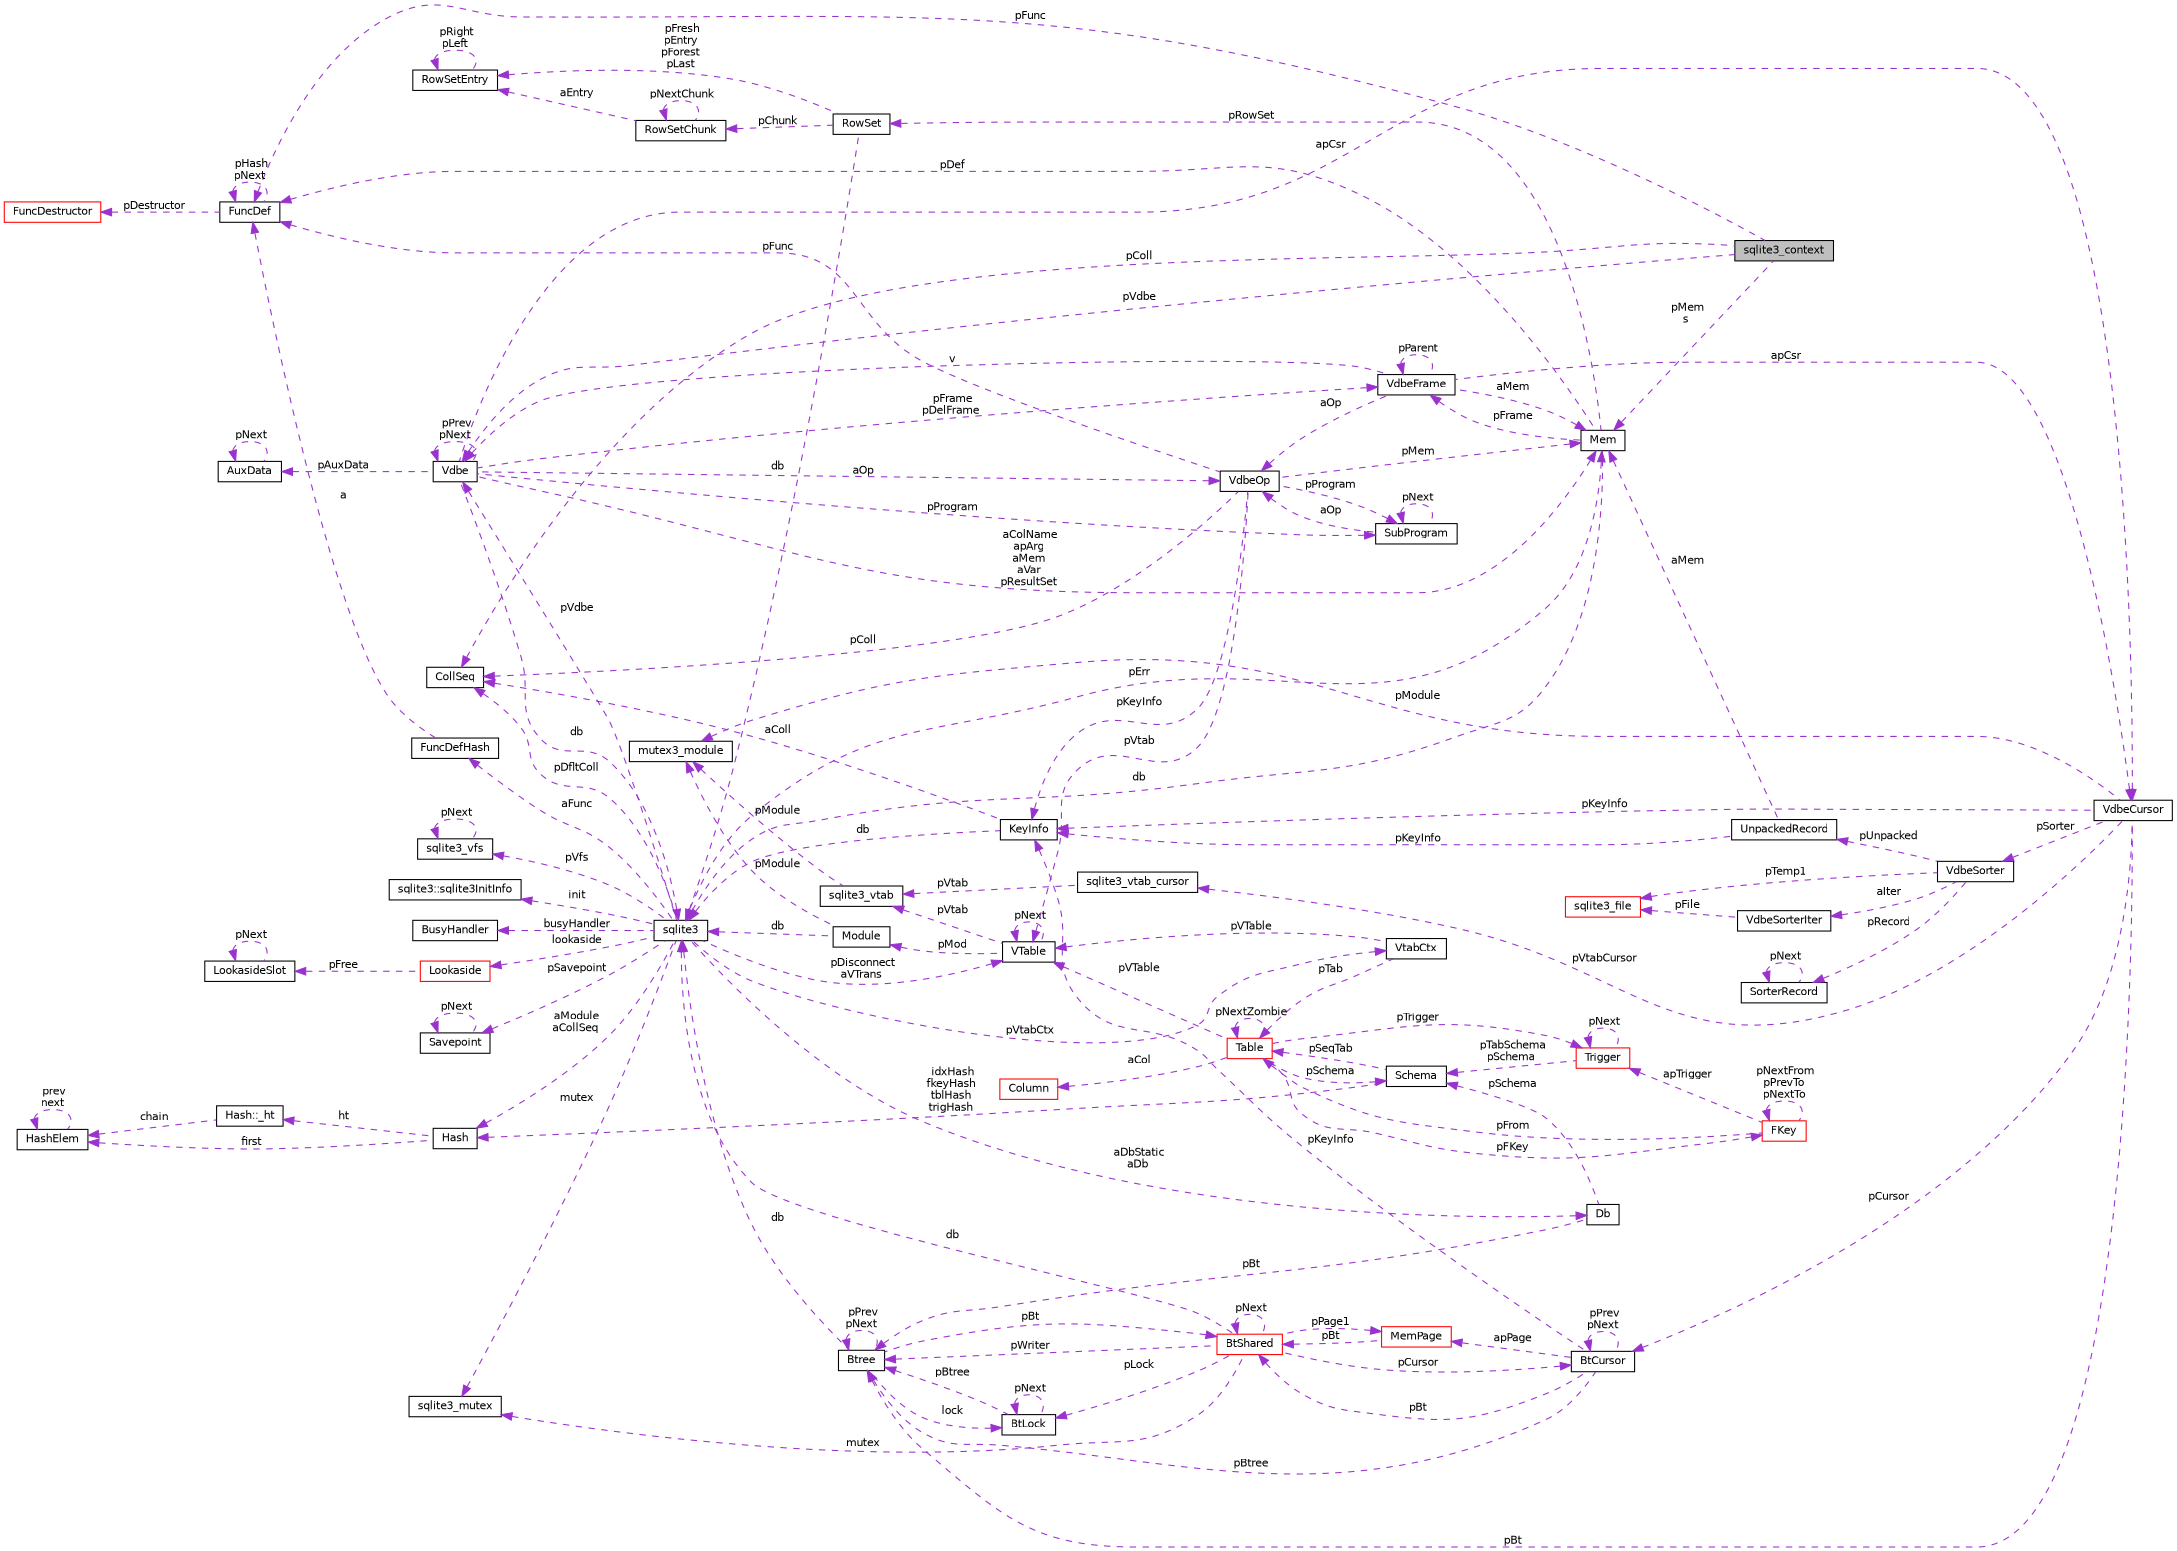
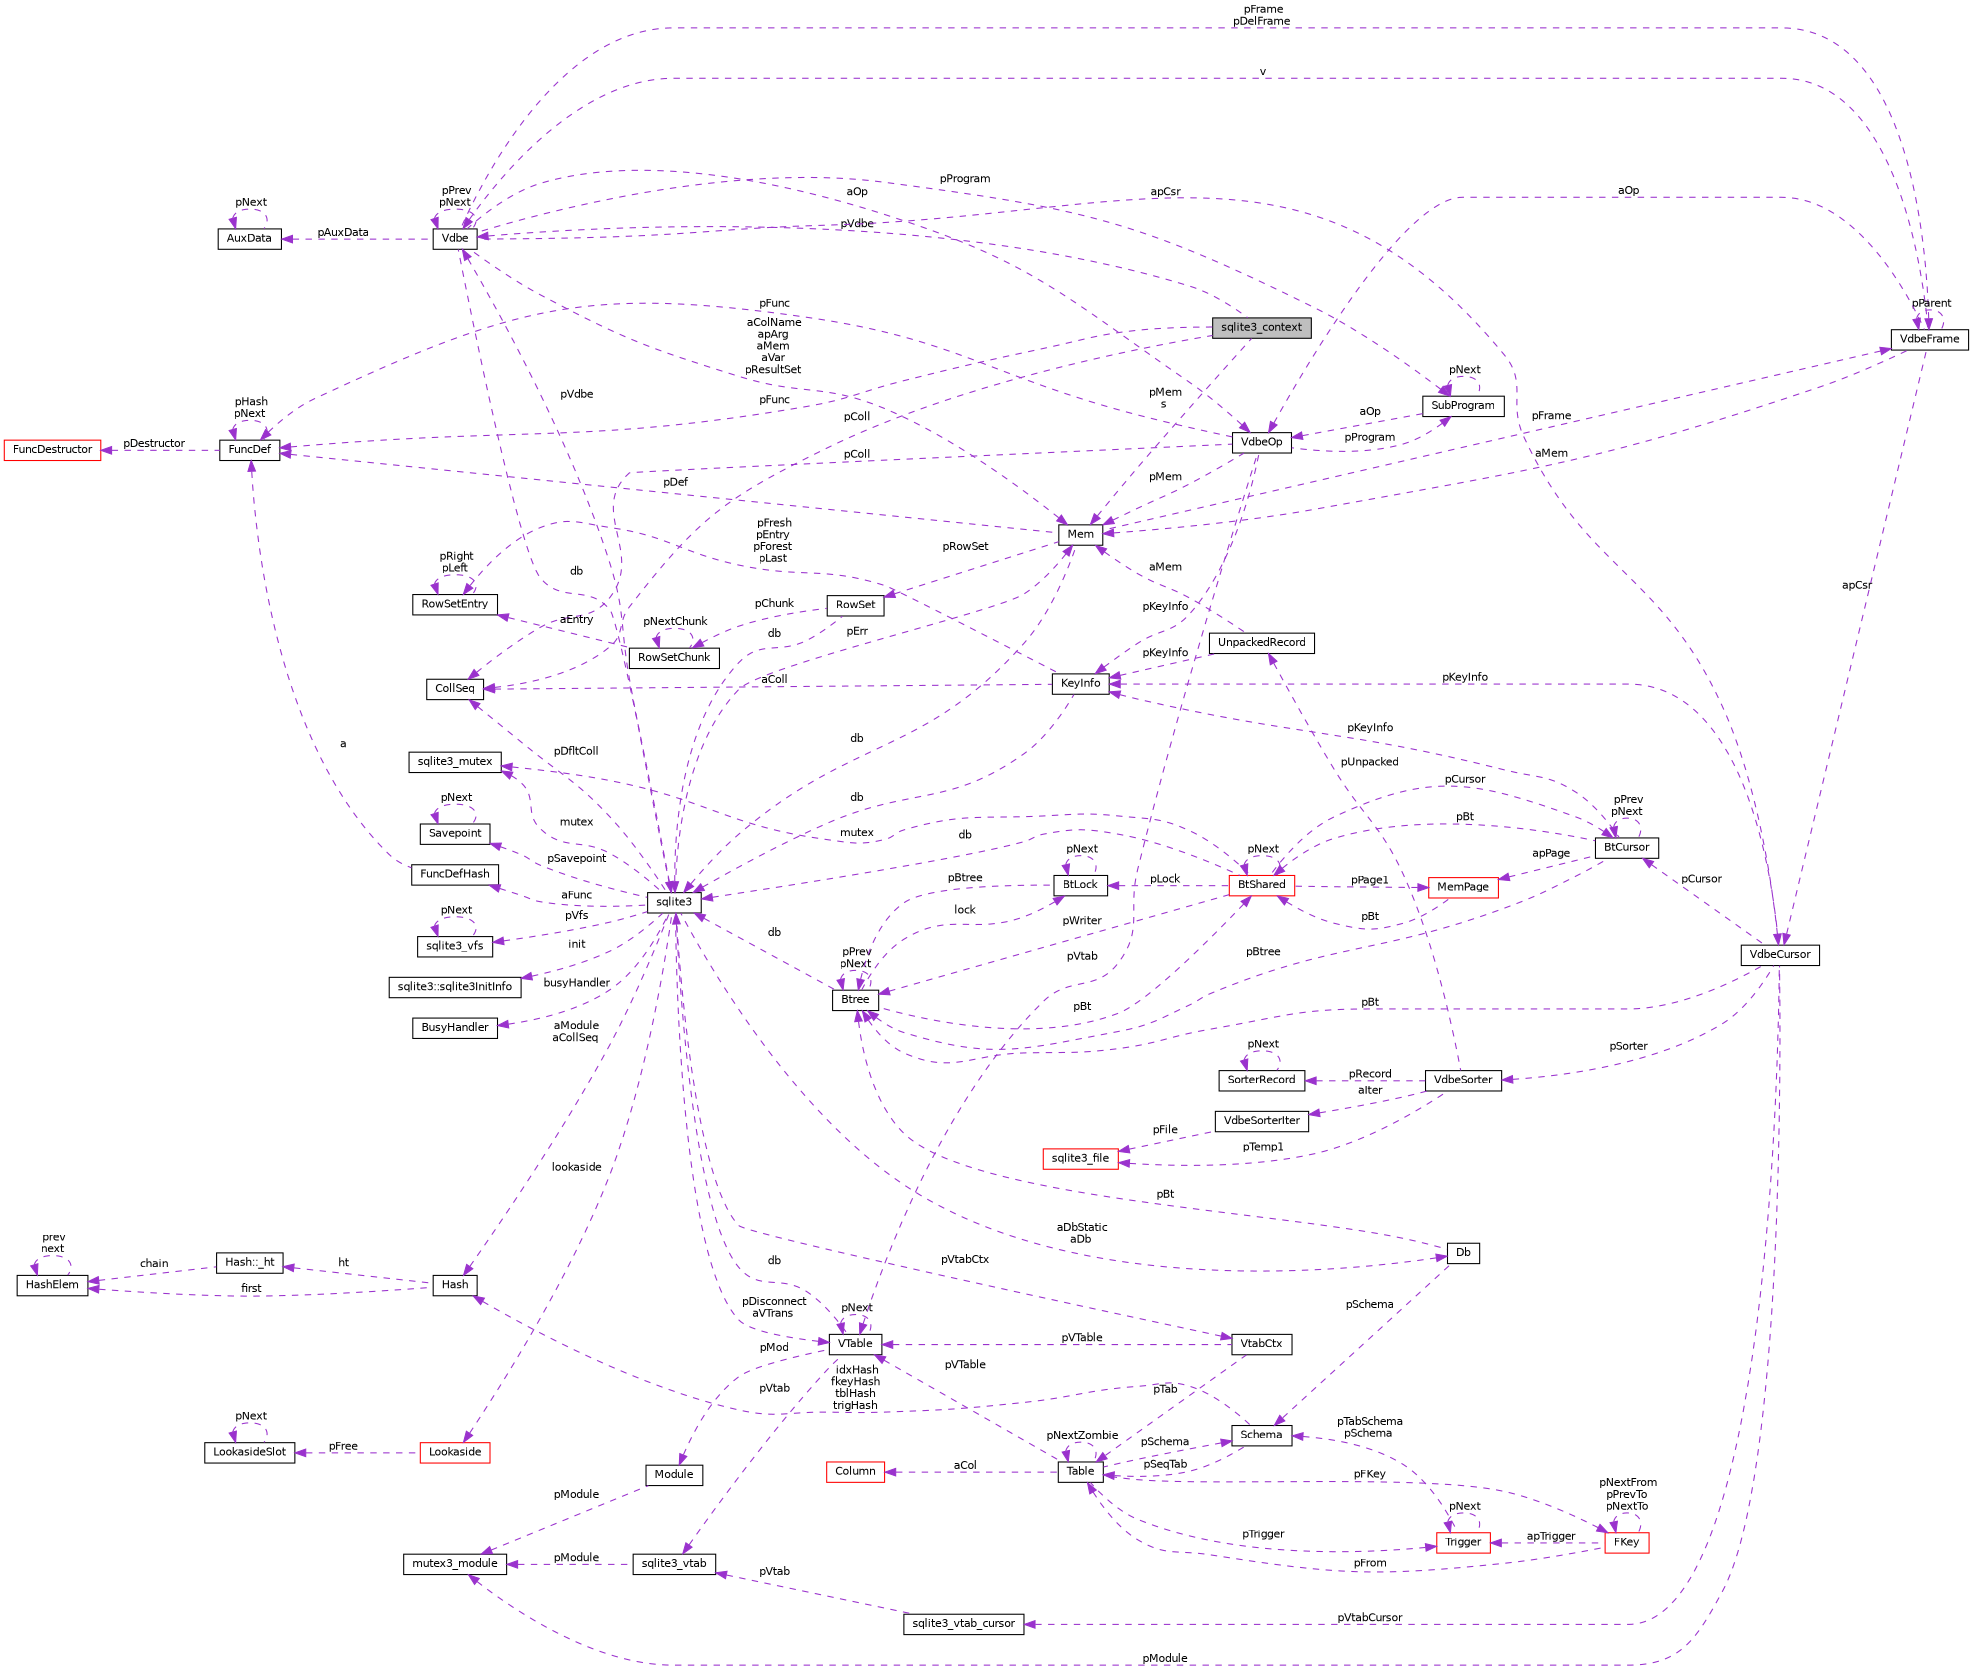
edge "RowSet" -> "RowSetEntry": now "KeyInfo" -> "RowSetEntry"
edge "Module" -> "sqlite3": now "VTable" -> "sqlite3"
node "Table": color red -> black
